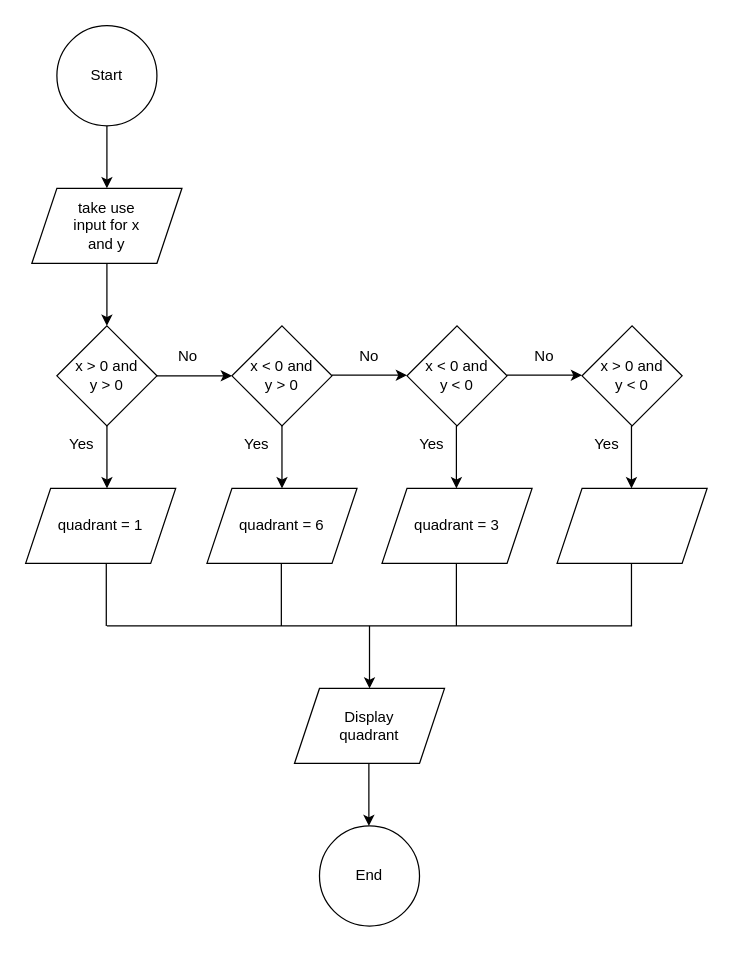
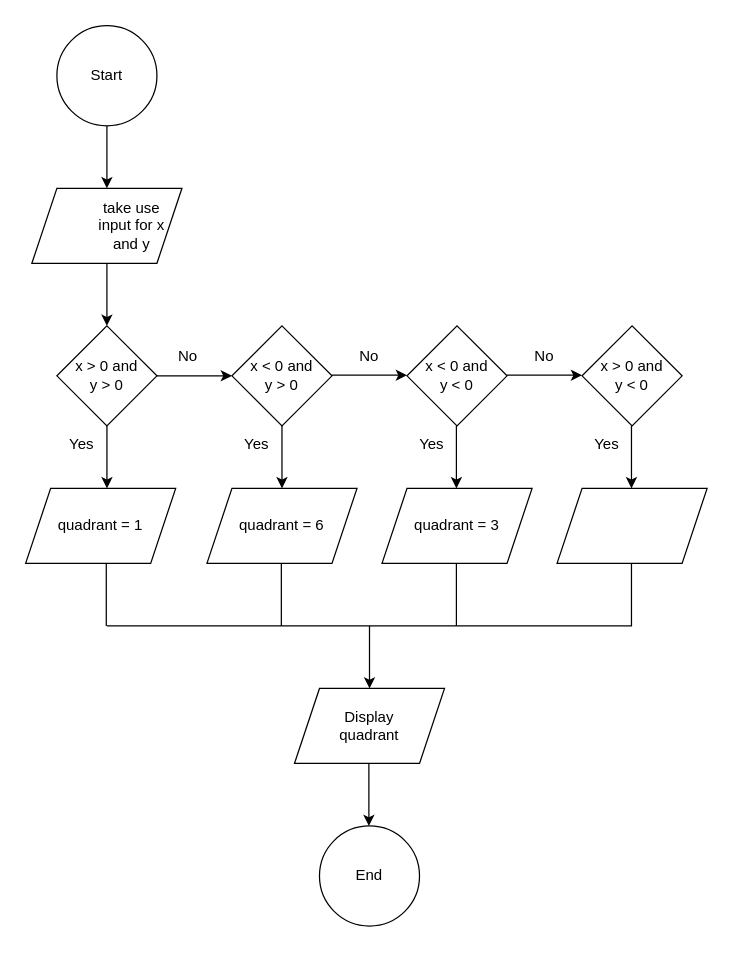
node "take use input for x and y": moved (107, 226) -> (132, 226)
